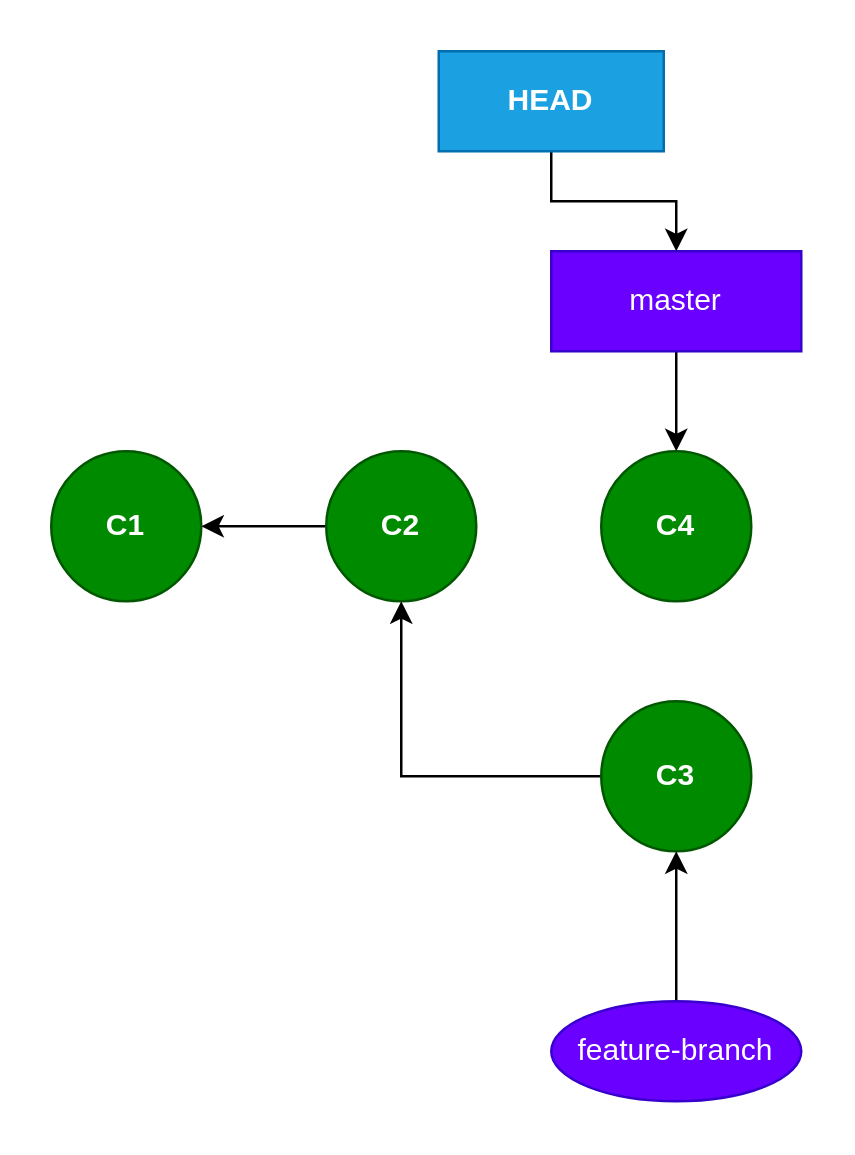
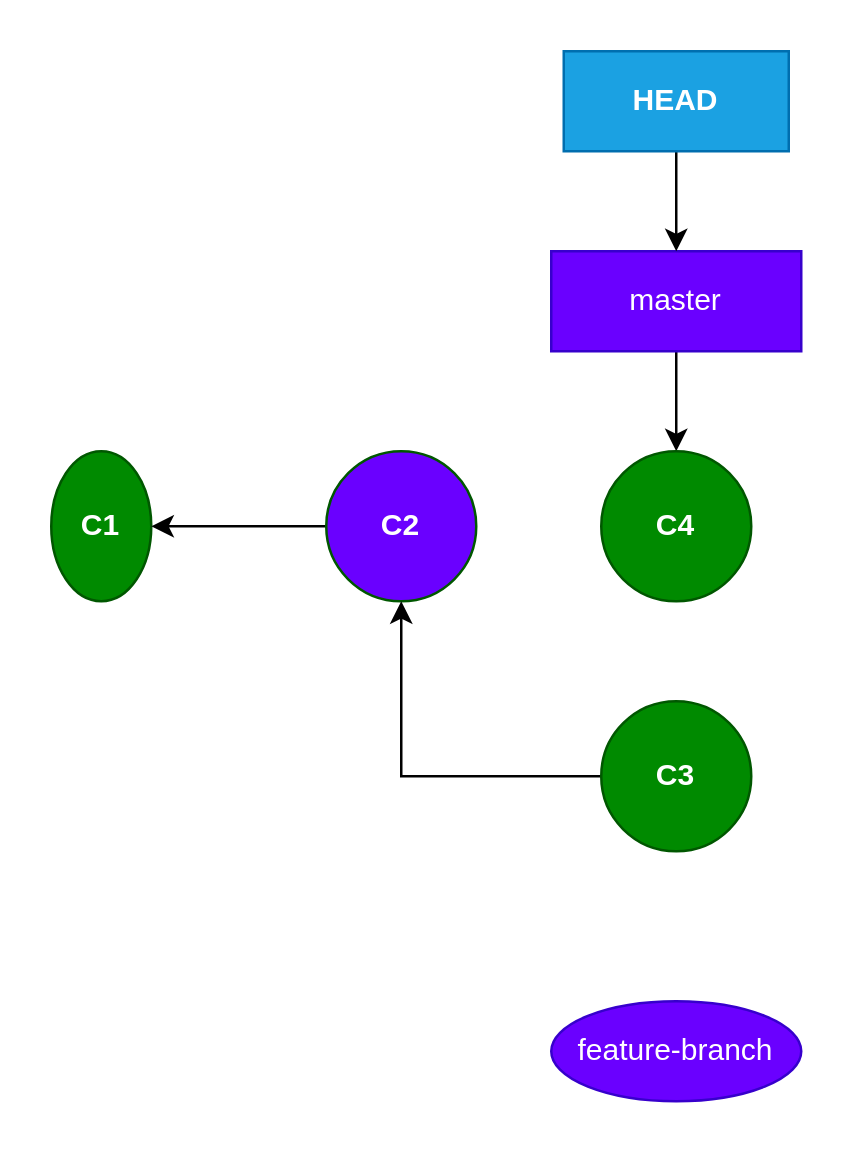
node "HEAD": moved (551, 101) -> (676, 101)
node "C1": size 150x150 -> 100x150
node "C2": fillcolor #008a00 -> #6a00ff
edge "feature-branch" -> "C3": removed
